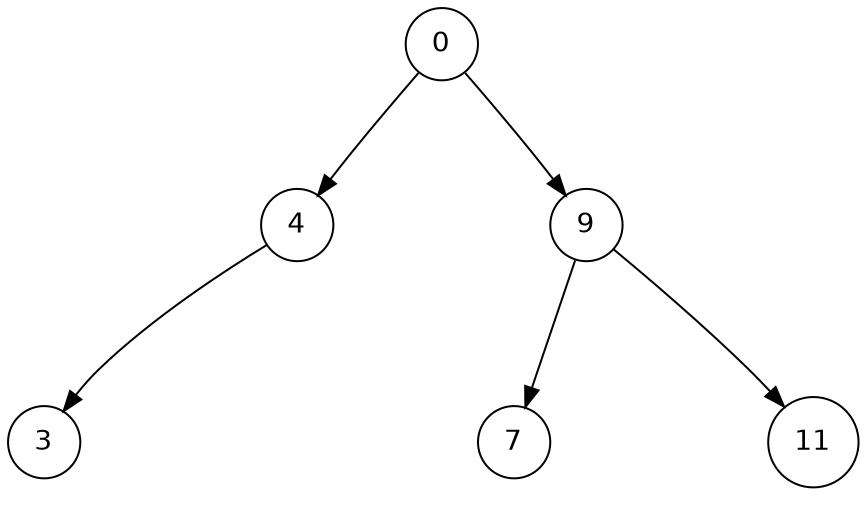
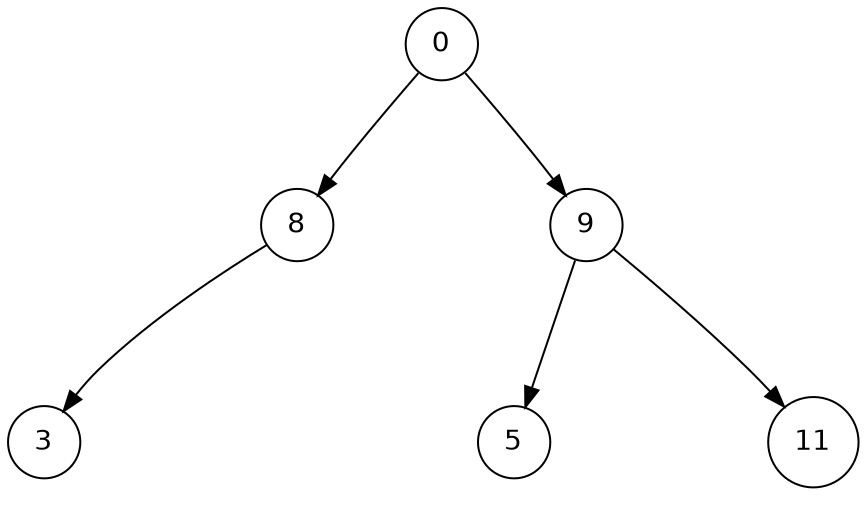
node "4": label "4" -> "8"
node "7": label "7" -> "5"
